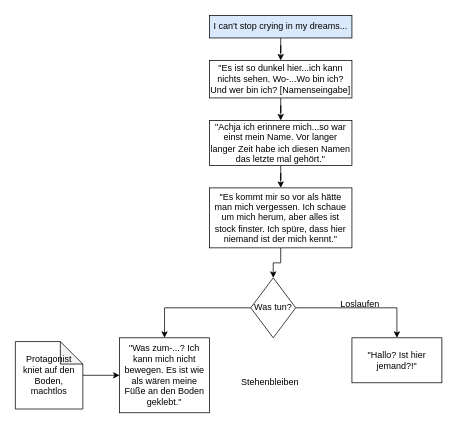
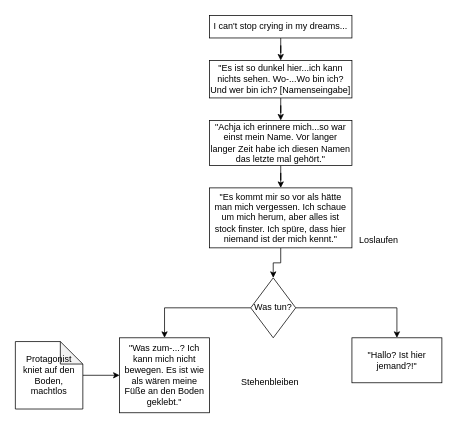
node "I can't stop crying in my dreams...": fillcolor #dae8fc -> #ffffff
node "Loslaufen": moved (360, 304) -> (379, 240)
